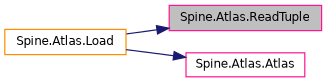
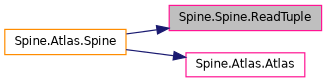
node "Spine.Atlas.ReadTuple": label "Spine.Atlas.ReadTuple" -> "Spine.Spine.ReadTuple"
node "Spine.Atlas.Load": label "Spine.Atlas.Load" -> "Spine.Atlas.Spine"
